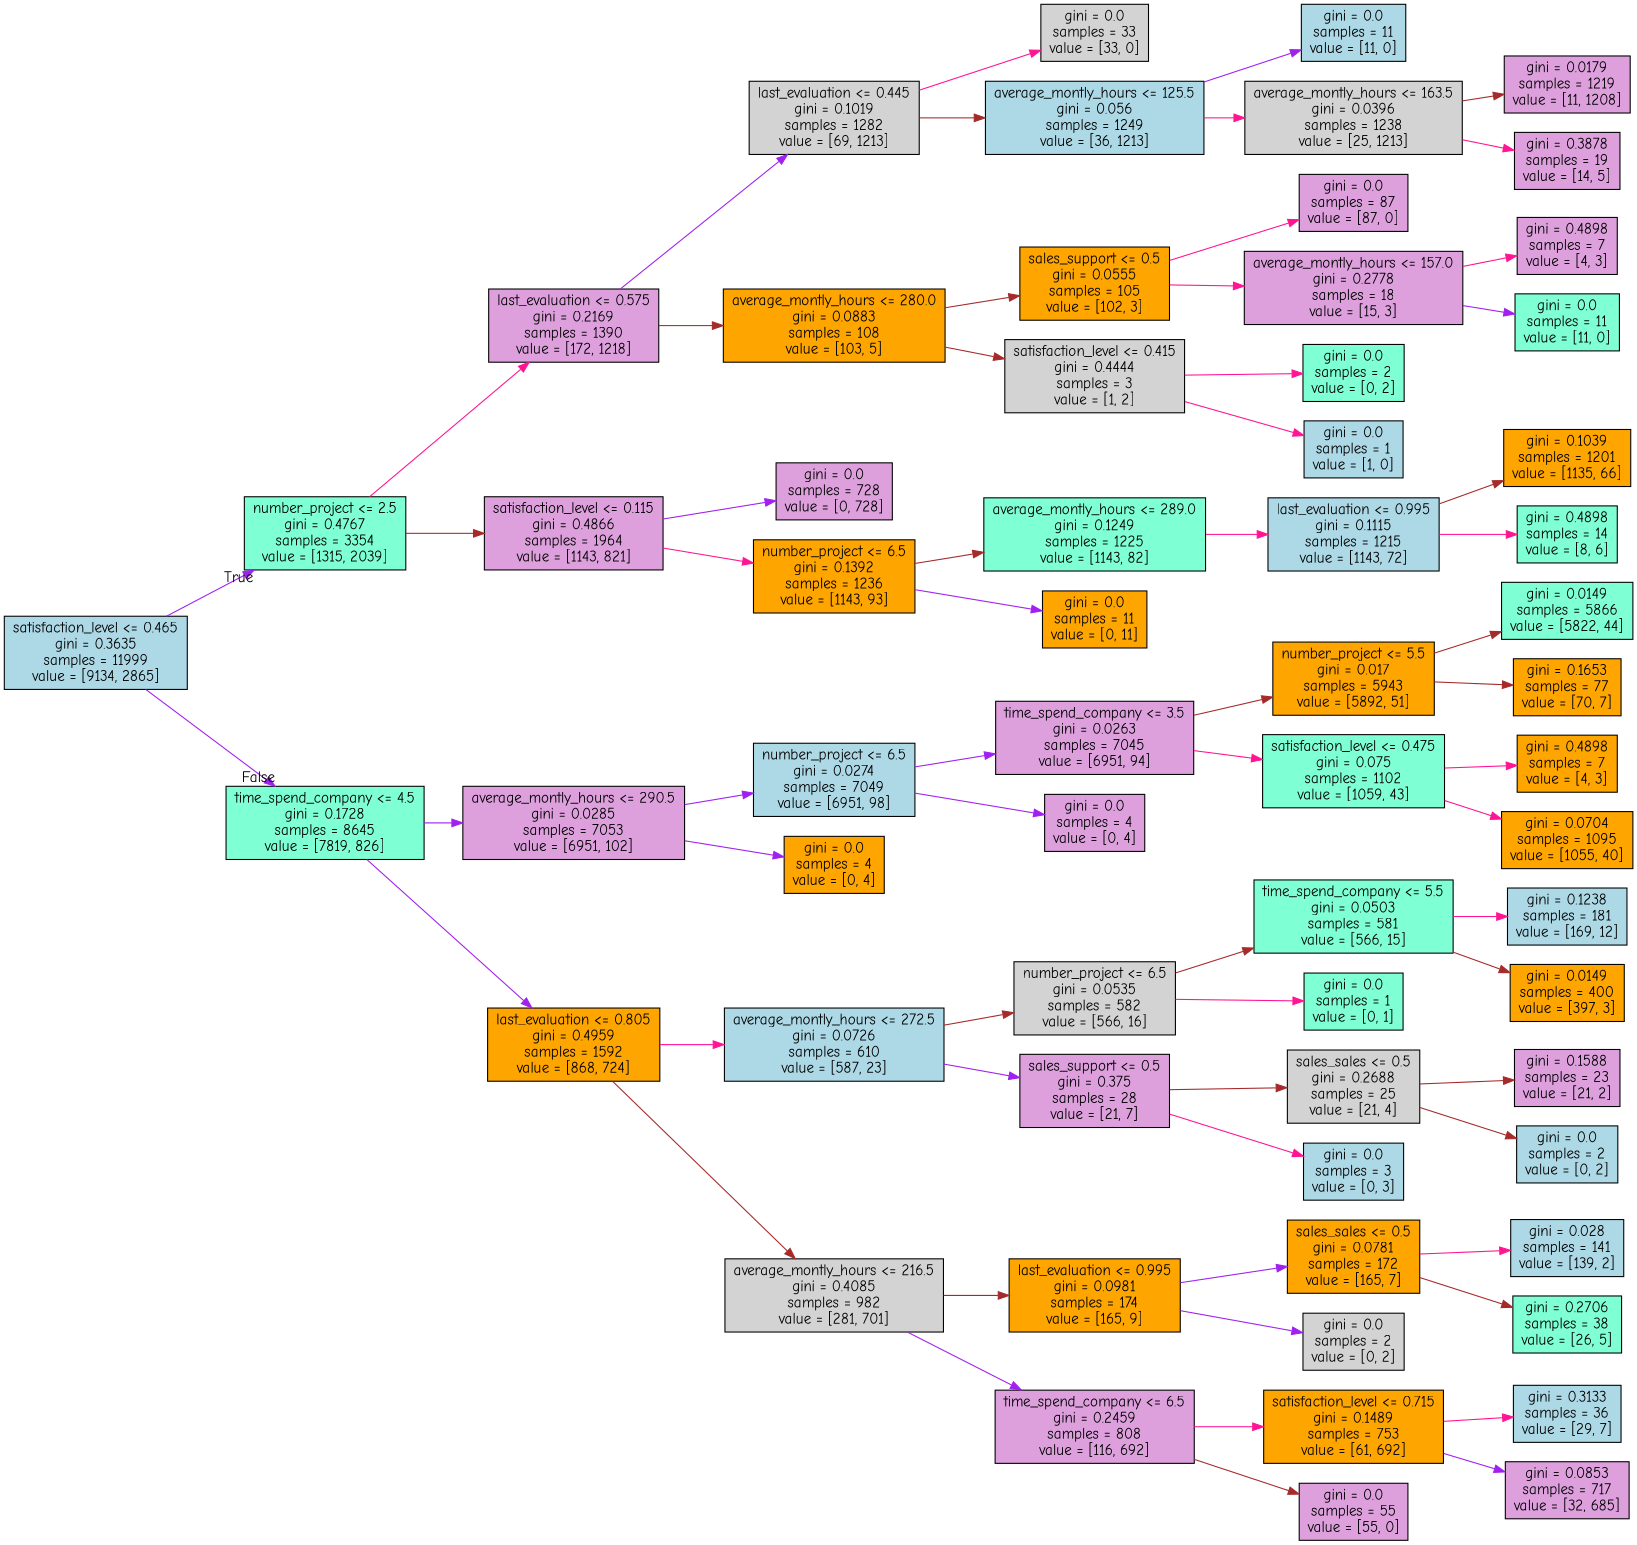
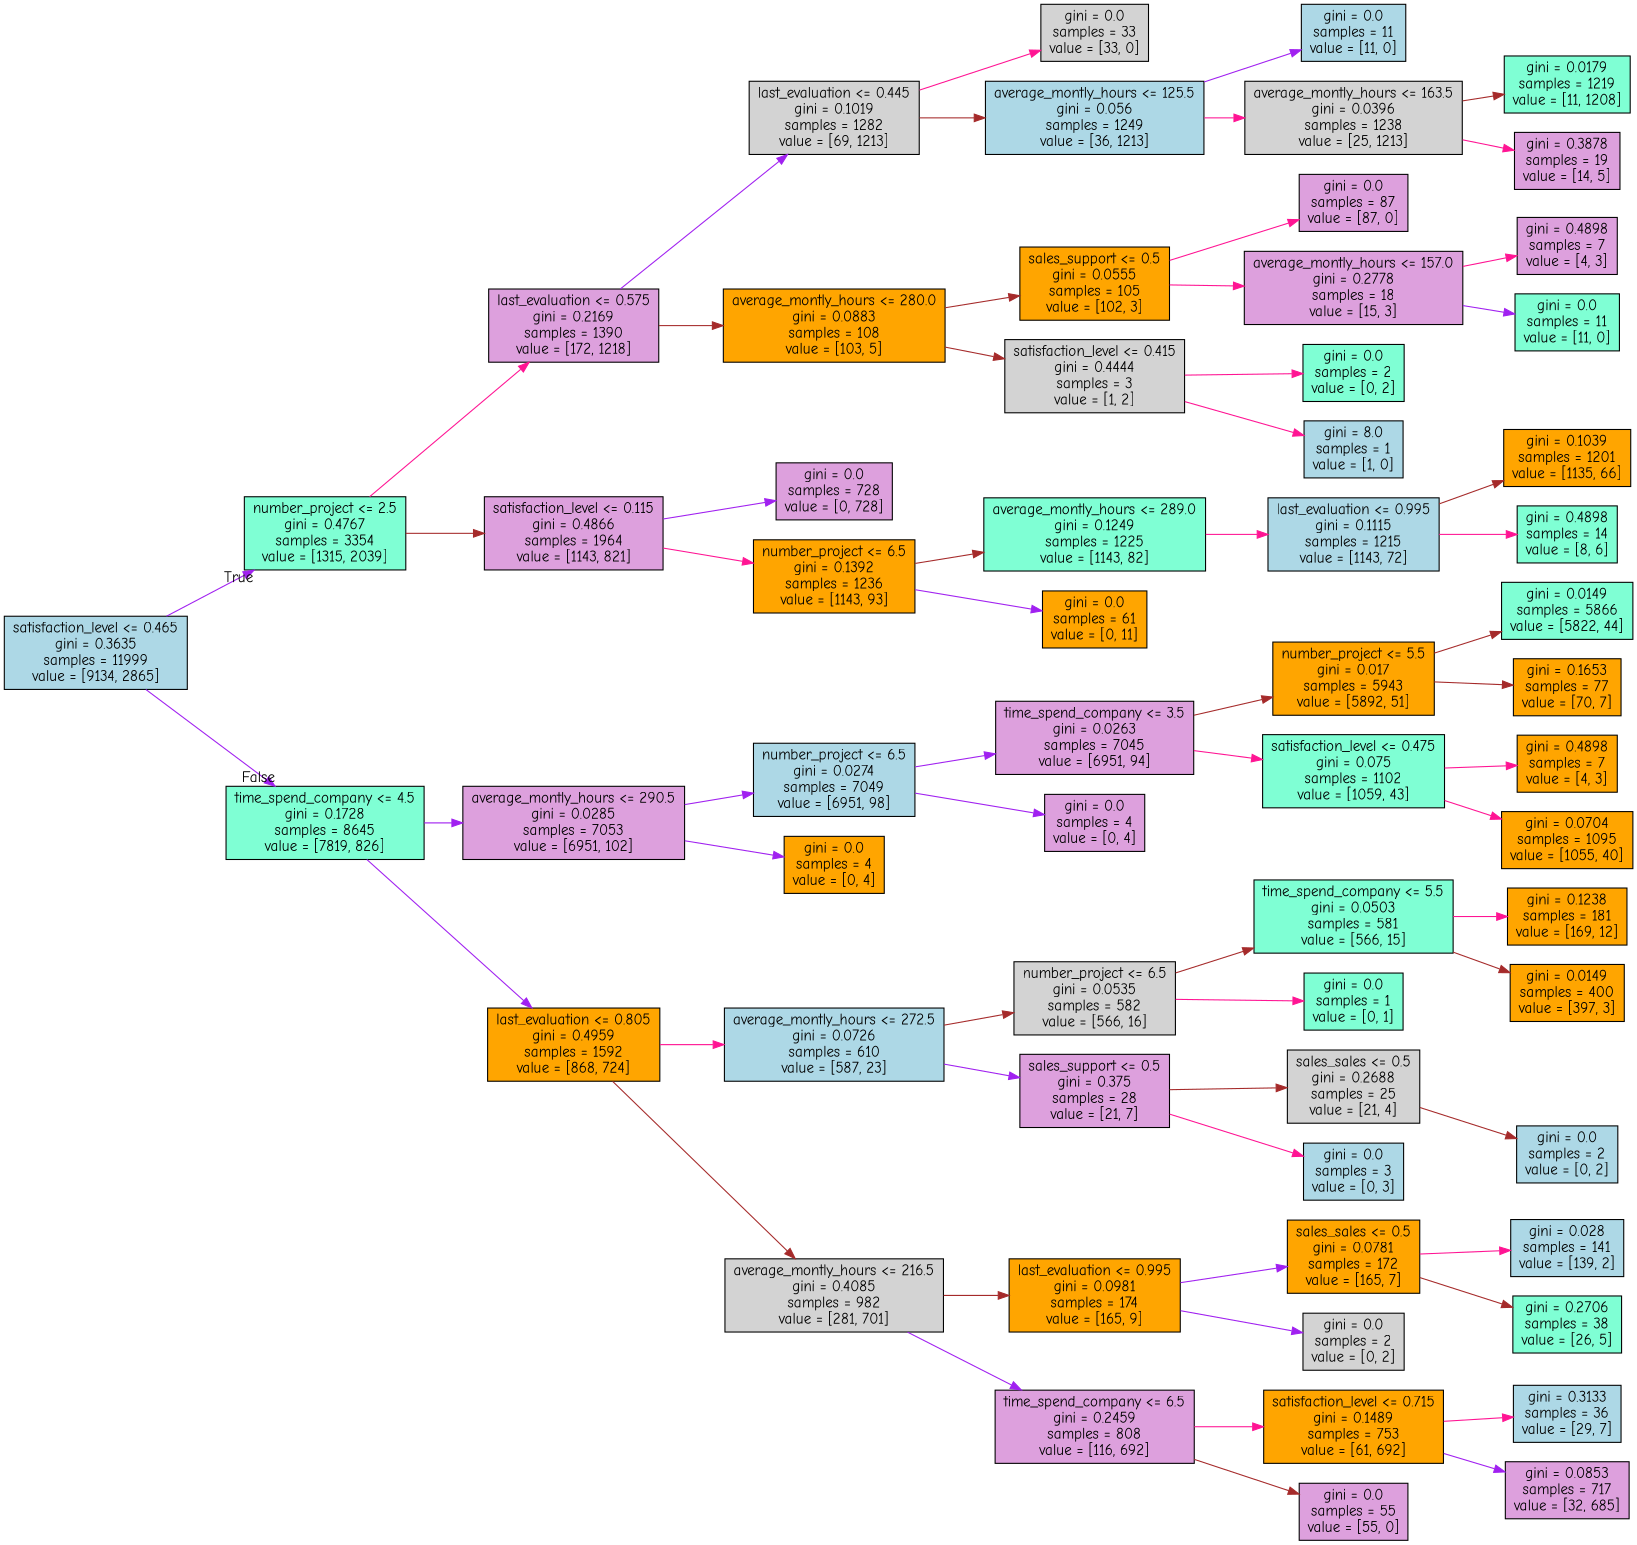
node "gini = 0.0179 samples = 1219 value = [11, 1208]": fillcolor plum -> aquamarine
node "gini = 0.0 samples = 1 value = [1, 0]": label "gini = 0.0 samples = 1 value = [1, 0]" -> "gini = 8.0 samples = 1 value = [1, 0]"
node "gini = 0.0 samples = 11 value = [0, 11]": label "gini = 0.0 samples = 11 value = [0, 11]" -> "gini = 0.0 samples = 61 value = [0, 11]"
node "gini = 0.1238 samples = 181 value = [169, 12]": fillcolor lightblue -> orange
node "gini = 0.1588 samples = 23 value = [21, 2]": removed
